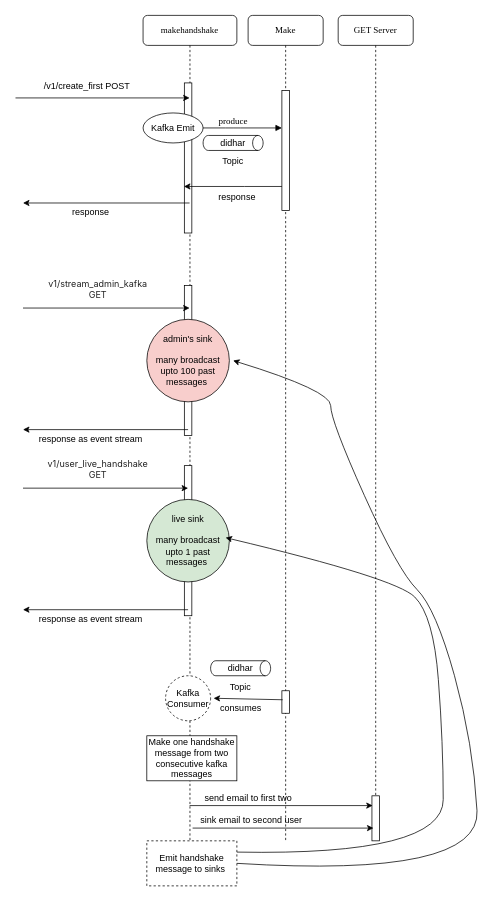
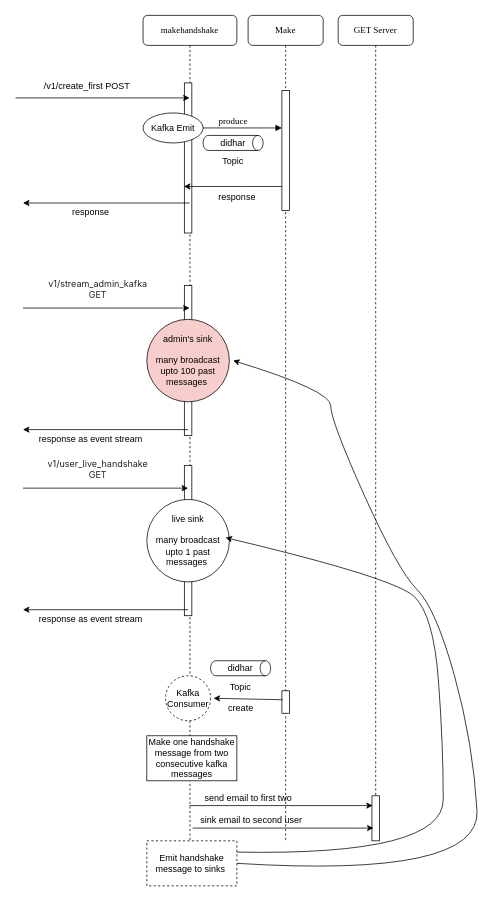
node "live sink many broadcast upto 1 past messages": fillcolor #d5e8d4 -> #ffffff
node "consumes": label "consumes" -> "create"
